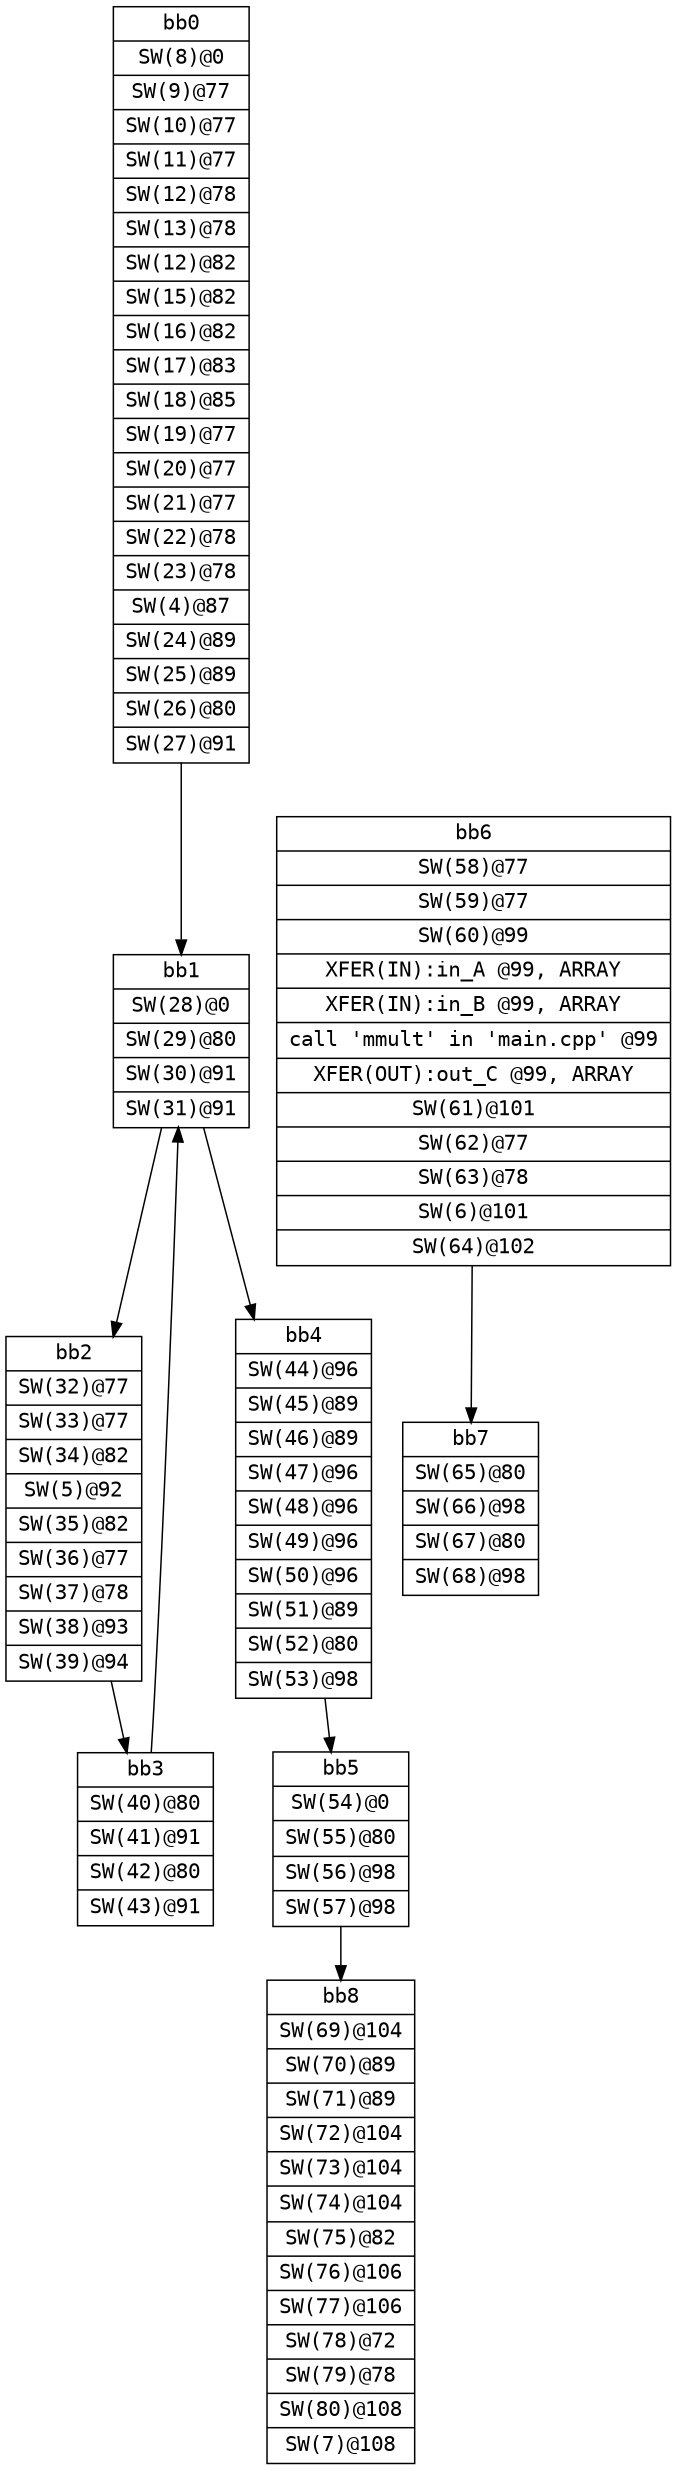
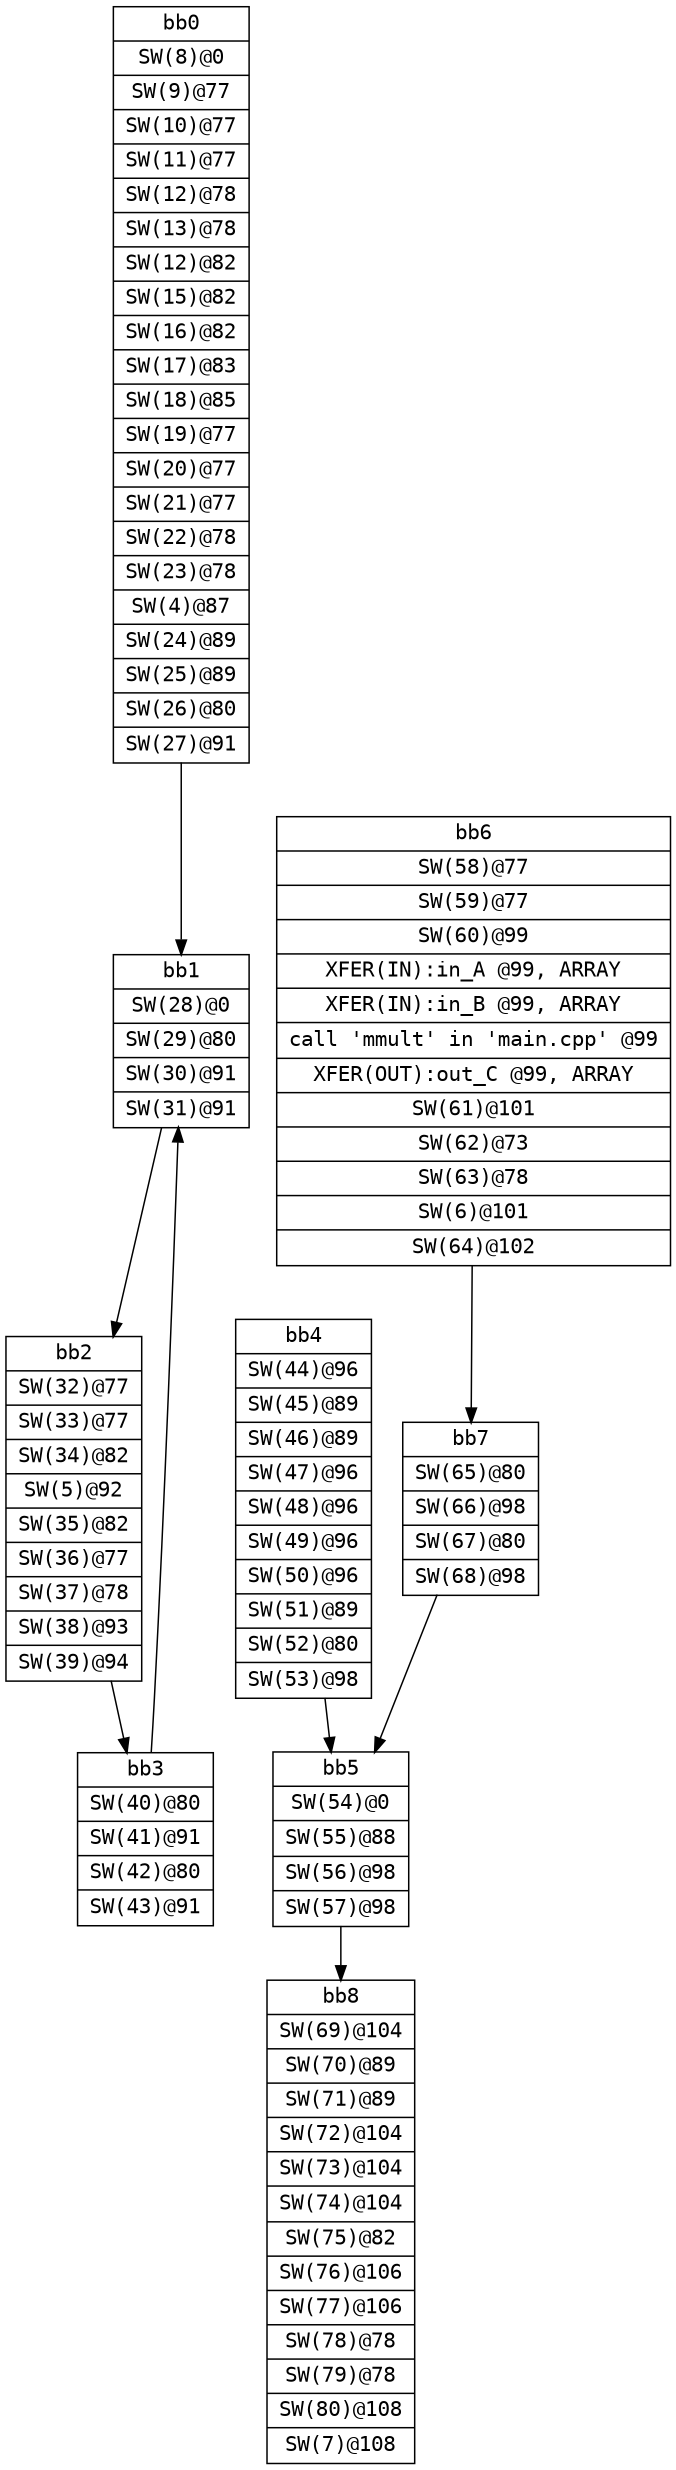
node "bb6": text "SW(62)@77" -> "SW(62)@73"
edge "bb1" -> "bb4": removed
edge "bb7" -> "bb5": added
node "bb5": text "SW(55)@80" -> "SW(55)@88"
node "bb8": text "SW(78)@72" -> "SW(78)@78"
